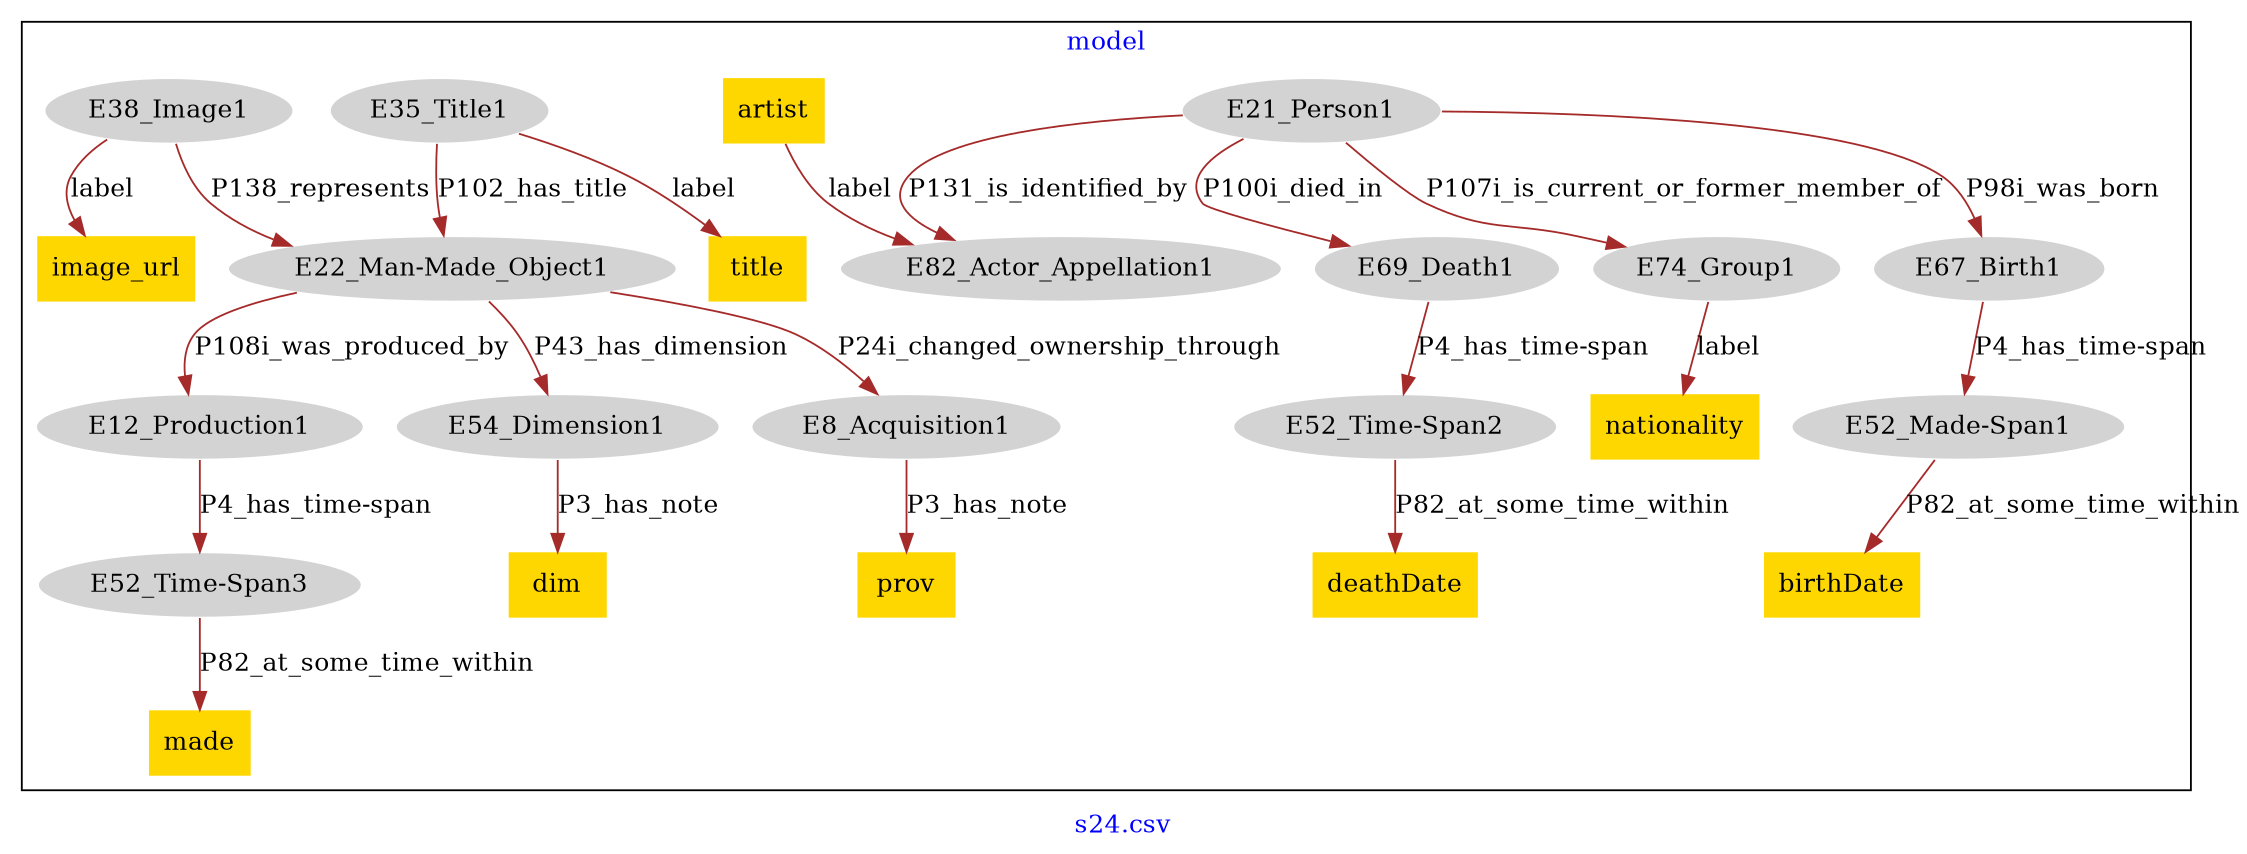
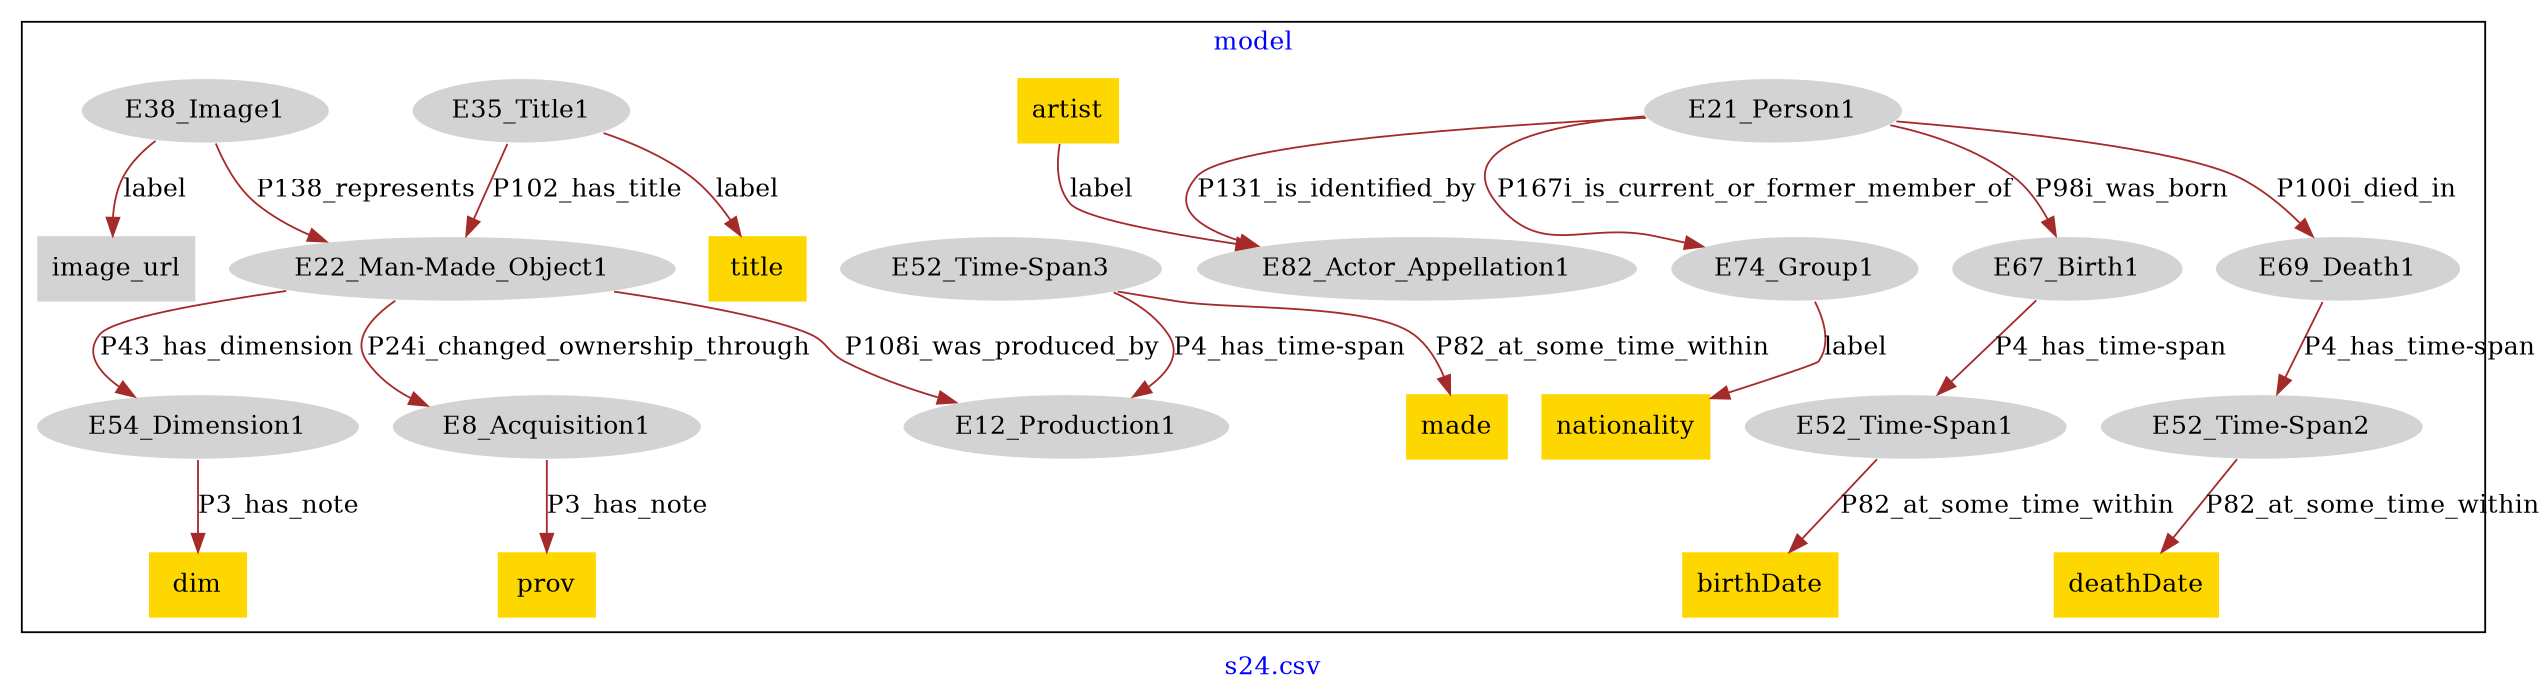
edge "E21_Person1" -> "E74_Group1": label "P107i_is_current_or_former_member_of" -> "P167i_is_current_or_former_member_of"
node "image_url": fillcolor gold -> lightgray
node "E52_Made-Span1": label "E52_Made-Span1" -> "E52_Time-Span1"
edge "E12_Production1" -> "E52_Time-Span3": reversed
